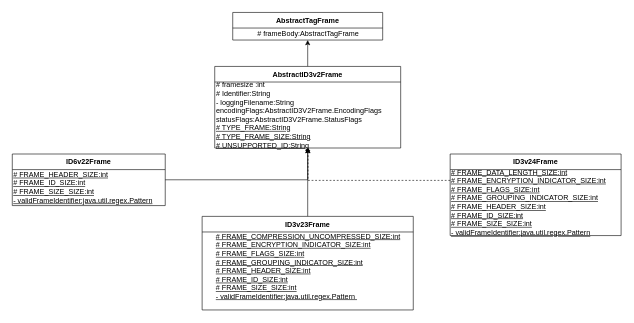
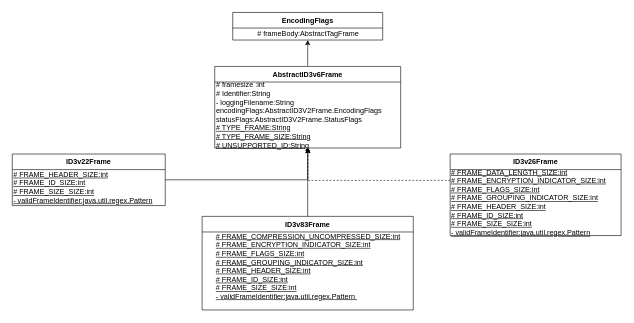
node "AbstractTagFrame": label "AbstractTagFrame" -> "EncodingFlags"
node "AbstractID3v2Frame": label "AbstractID3v2Frame" -> "AbstractID3v6Frame"
node "ID6v22Frame": label "ID6v22Frame" -> "ID3v22Frame"
node "ID3v24Frame": label "ID3v24Frame" -> "ID3v26Frame"
node "ID3v23Frame": label "ID3v23Frame" -> "ID3v83Frame"
